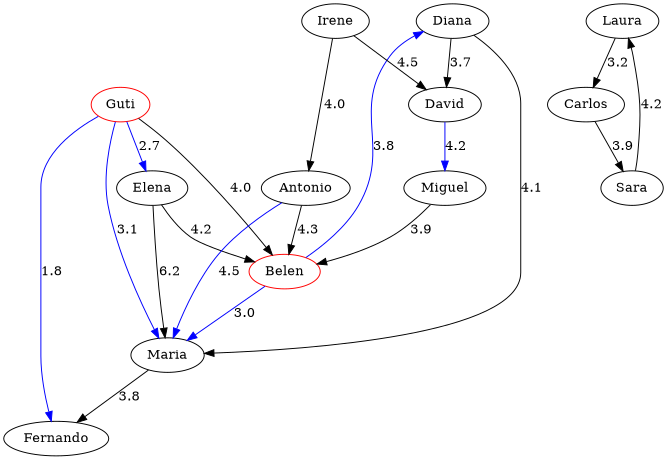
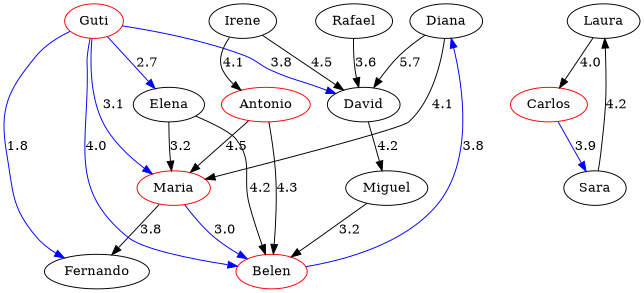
node "Rafael": added
edge "Guti" -> "David": added, label "3.8"
edge "Diana" -> "David": label "3.7" -> "5.7"
edge "Laura" -> "Carlos": label "3.2" -> "4.0"
edge "Irene" -> "Antonio": label "4.0" -> "4.1"
node "Carlos": color black -> red
edge "David" -> "Miguel": color blue -> black
edge "Carlos" -> "Sara": color black -> blue
edge "Guti" -> "Belen": color black -> blue
node "Antonio": color black -> red
edge "Miguel" -> "Belen": label "3.9" -> "3.2"
edge "Antonio" -> "Maria": color blue -> black
edge "Elena" -> "Maria": label "6.2" -> "3.2"
edge "Belen" -> "Maria": reversed
node "Maria": color black -> red
